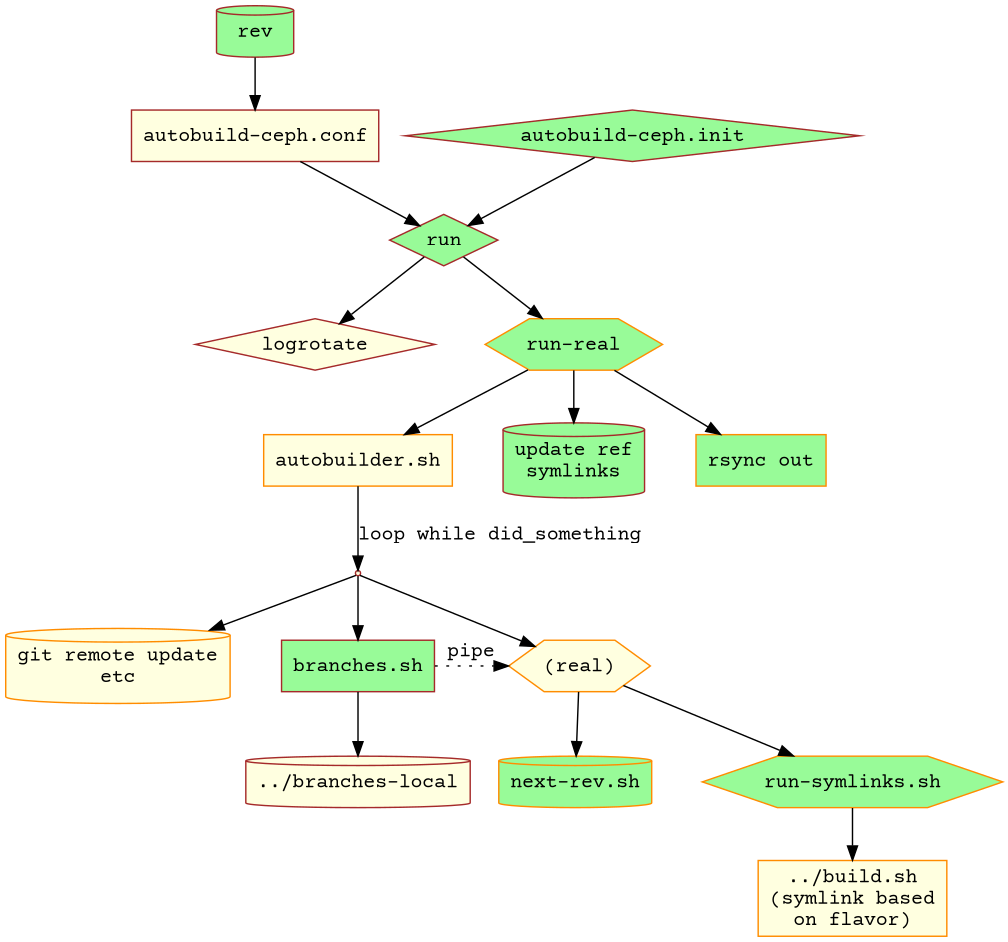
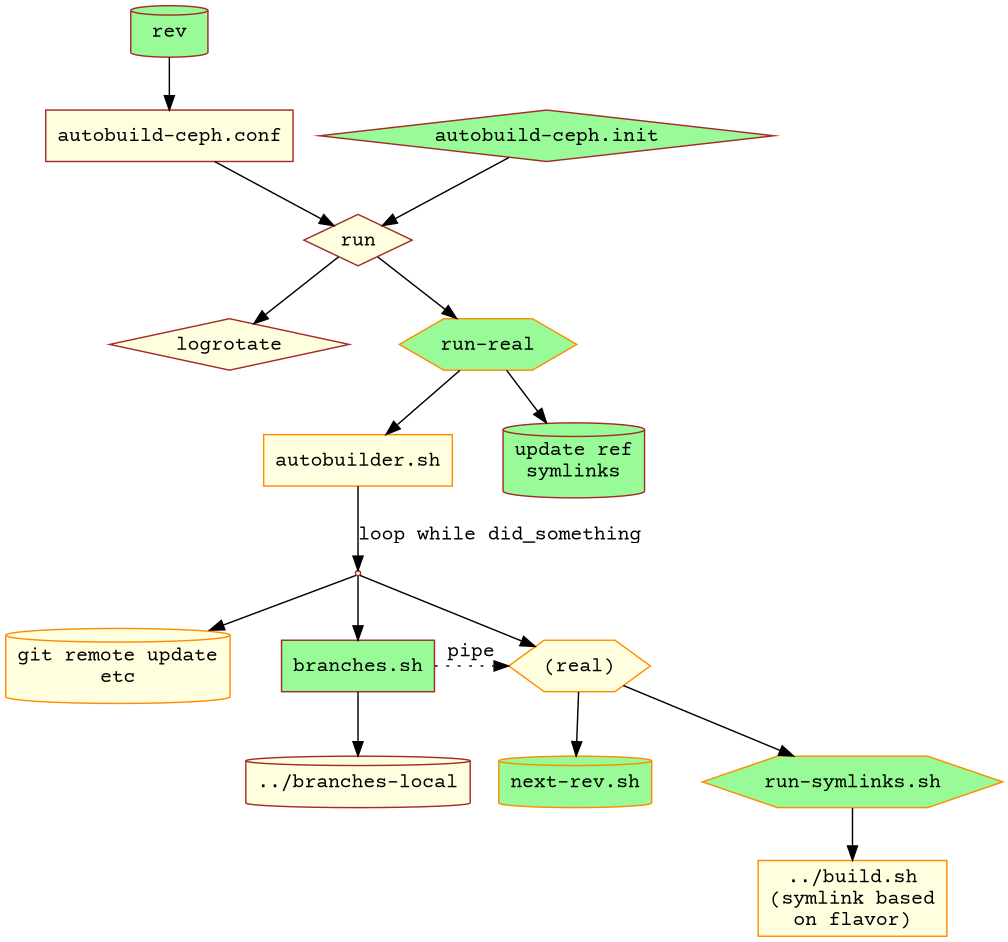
node "run": fillcolor palegreen -> lightyellow
node "rsync out": removed
